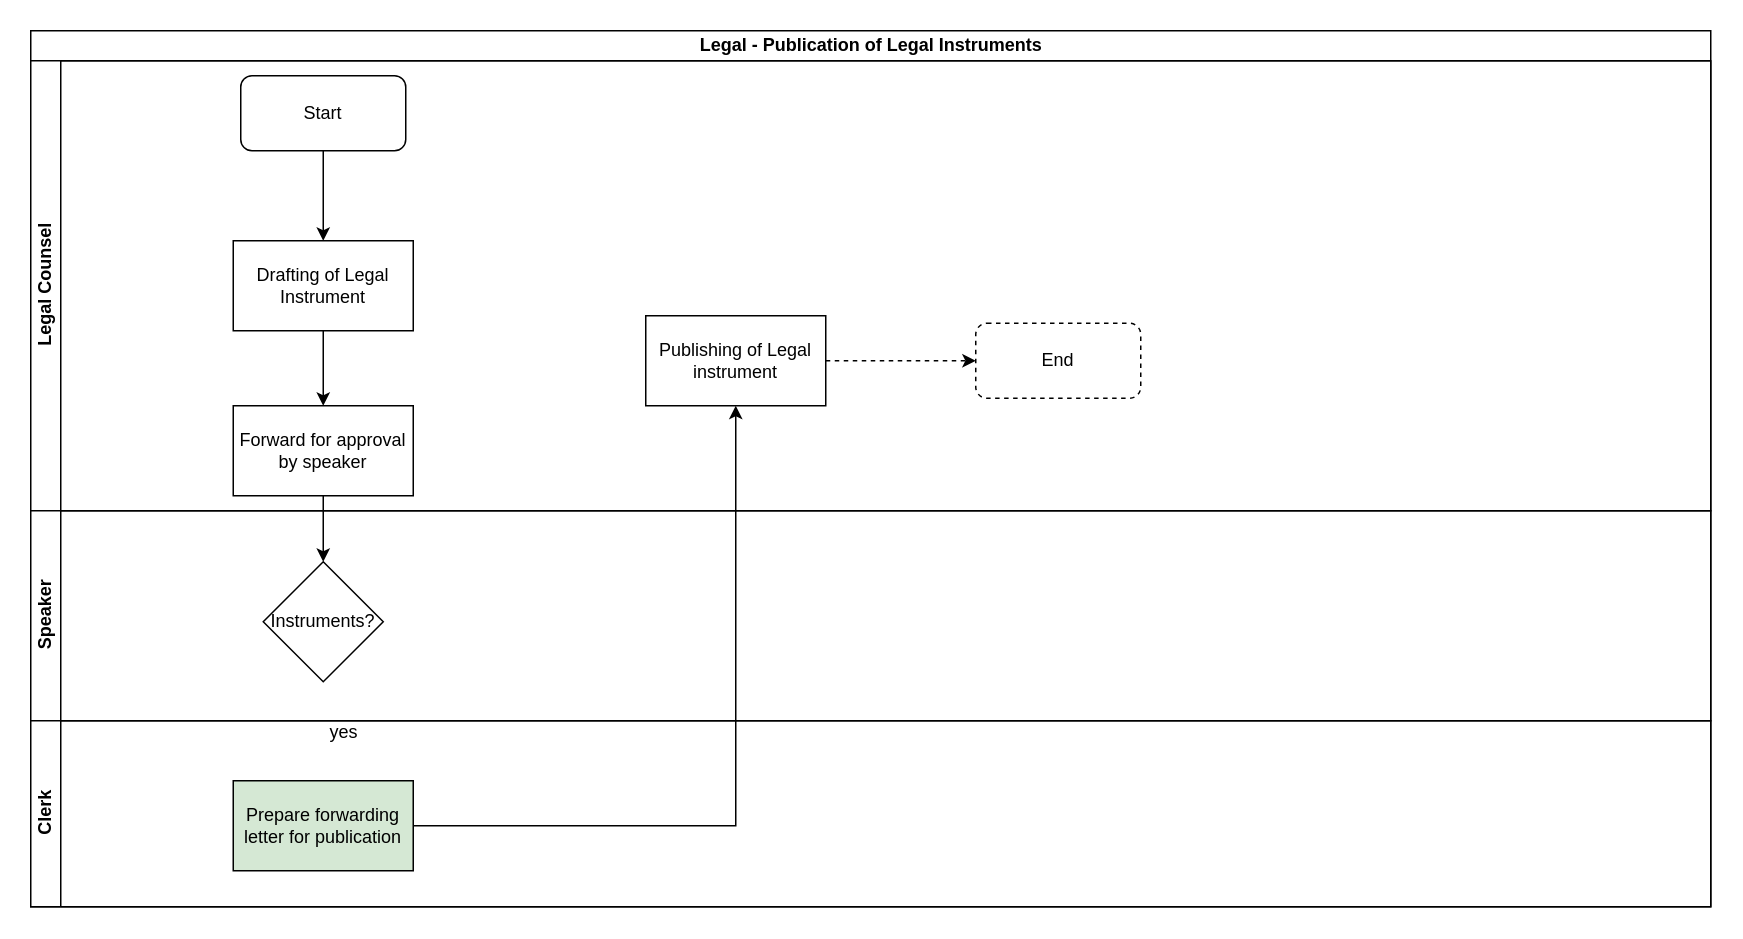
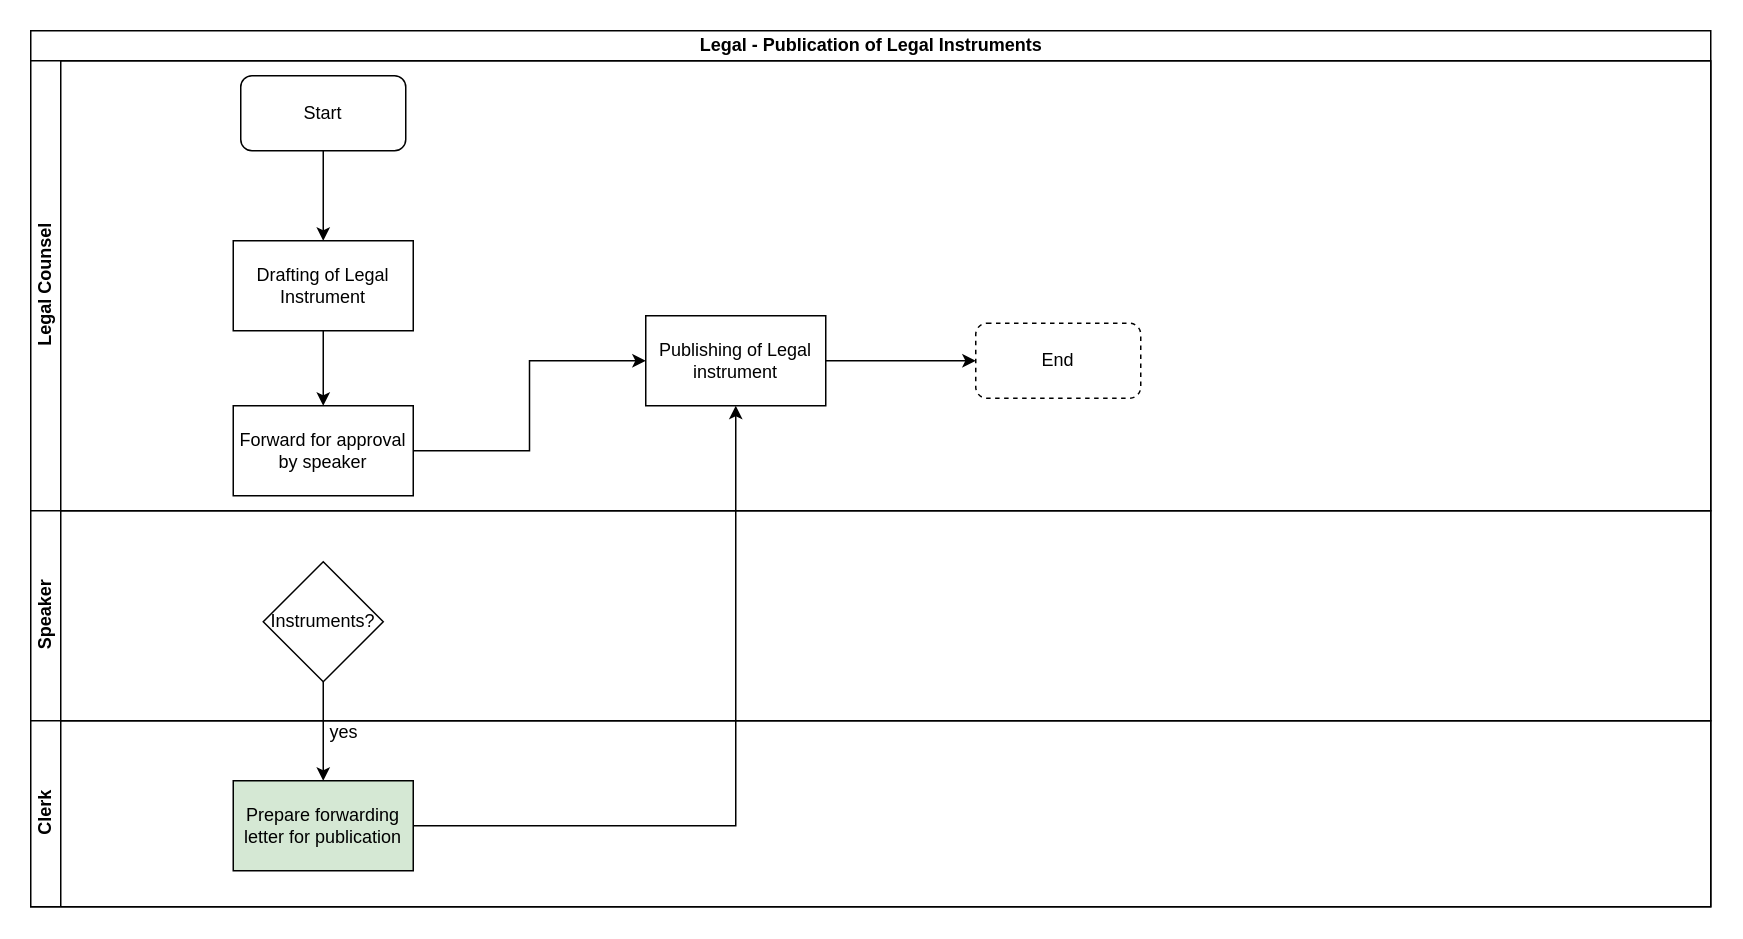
edge "Publishing of Legal instrument" -> "End": style dashed -> solid
edge "Forward for approval by speaker" -> "Instruments?": now "Forward for approval by speaker" -> "Publishing of Legal instrument"
edge "Instruments?" -> "Prepare forwarding letter for publication": added
